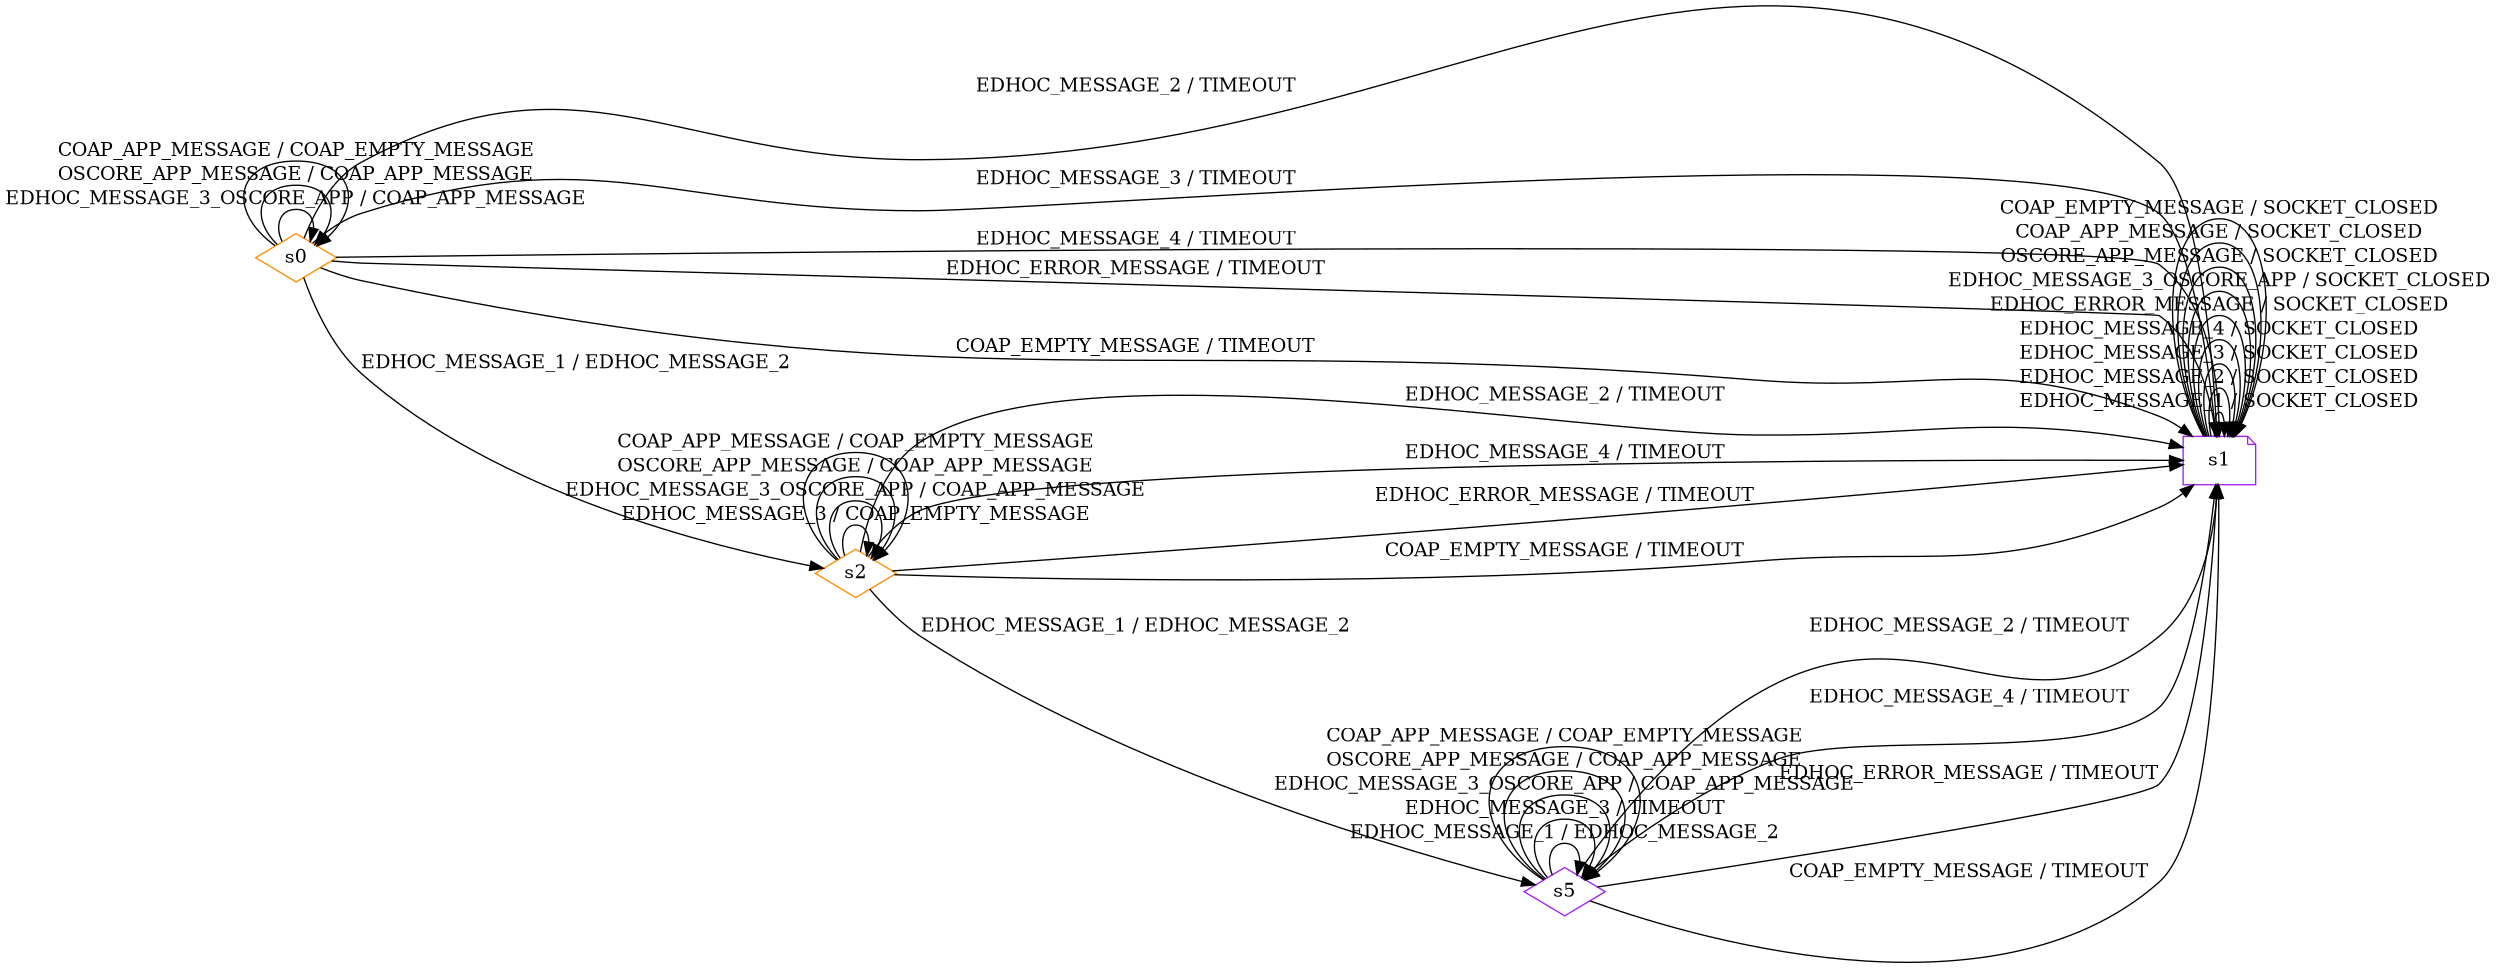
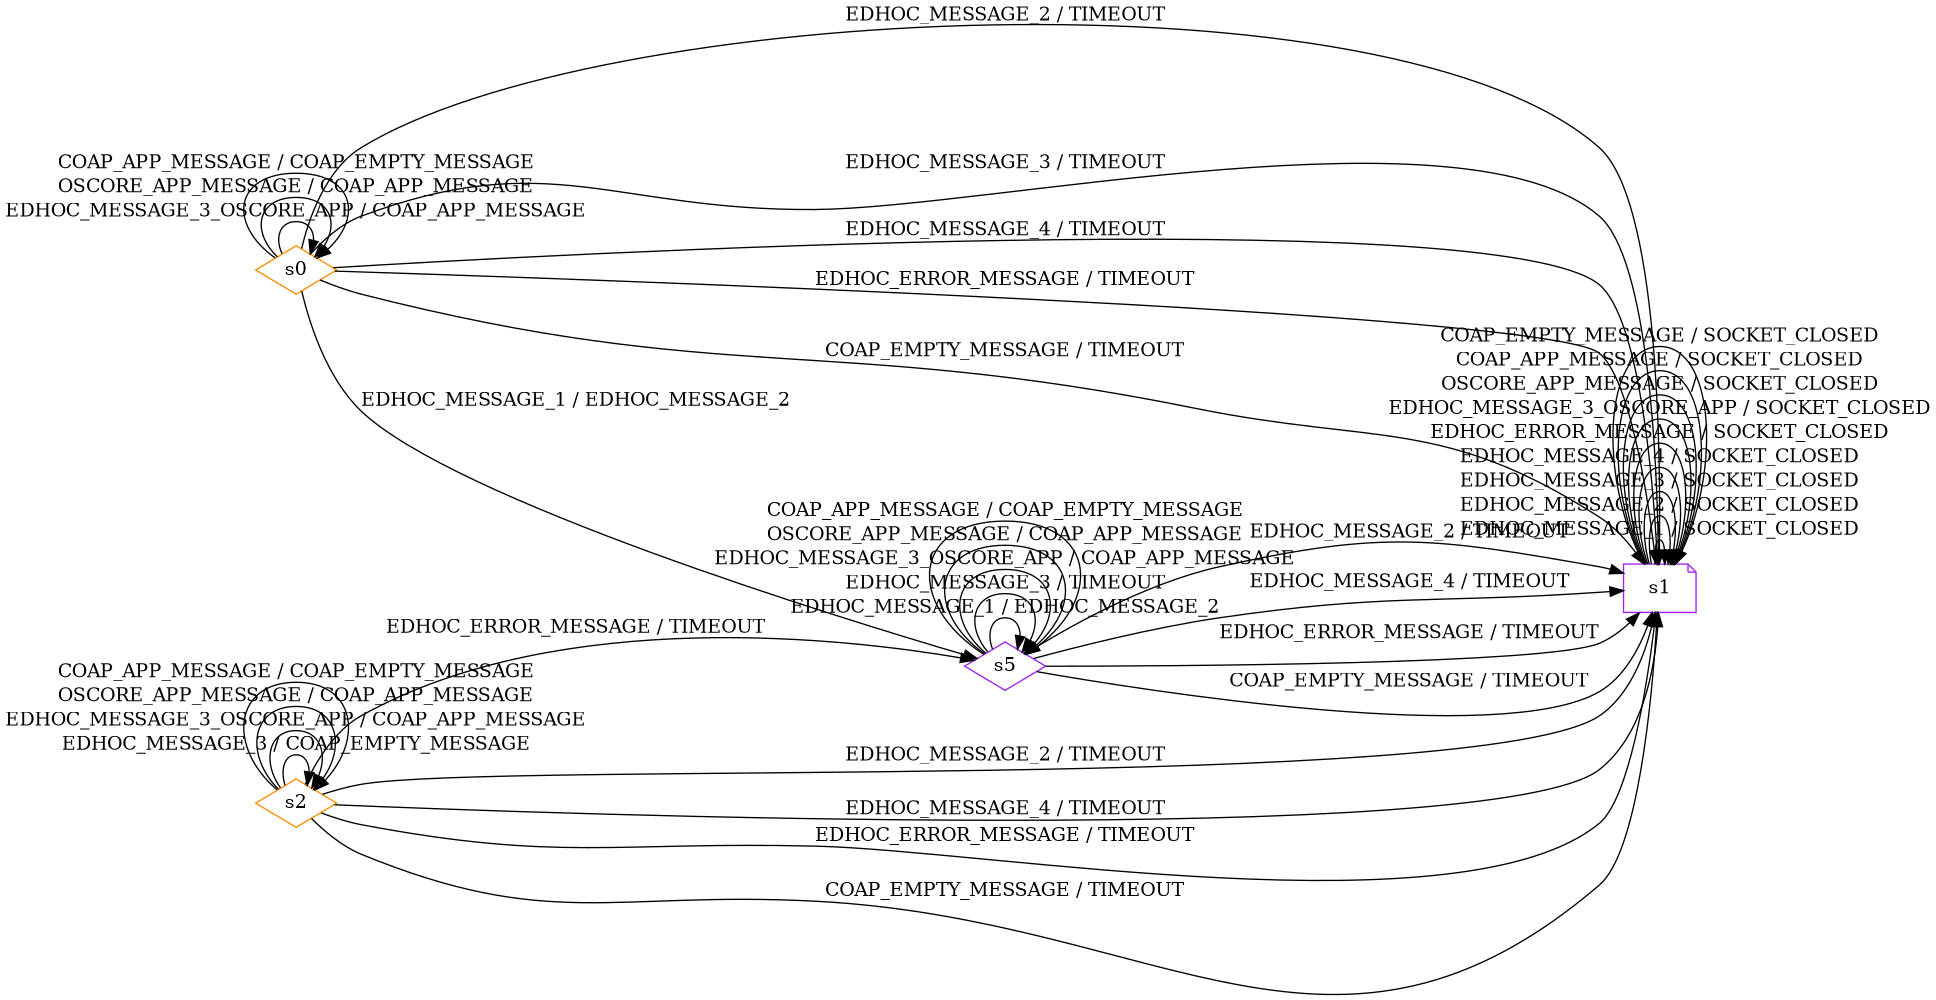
edge "s0" -> "s2": now "s0" -> "s5"
edge "s2" -> "s5": label "EDHOC_MESSAGE_1 / EDHOC_MESSAGE_2" -> "EDHOC_ERROR_MESSAGE / TIMEOUT"
